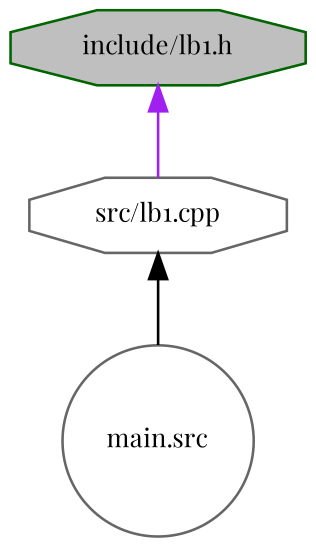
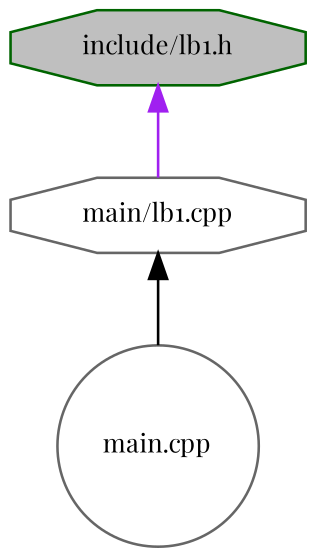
node "src/lb1.cpp": label "src/lb1.cpp" -> "main/lb1.cpp"
node "main.src": label "main.src" -> "main.cpp"
